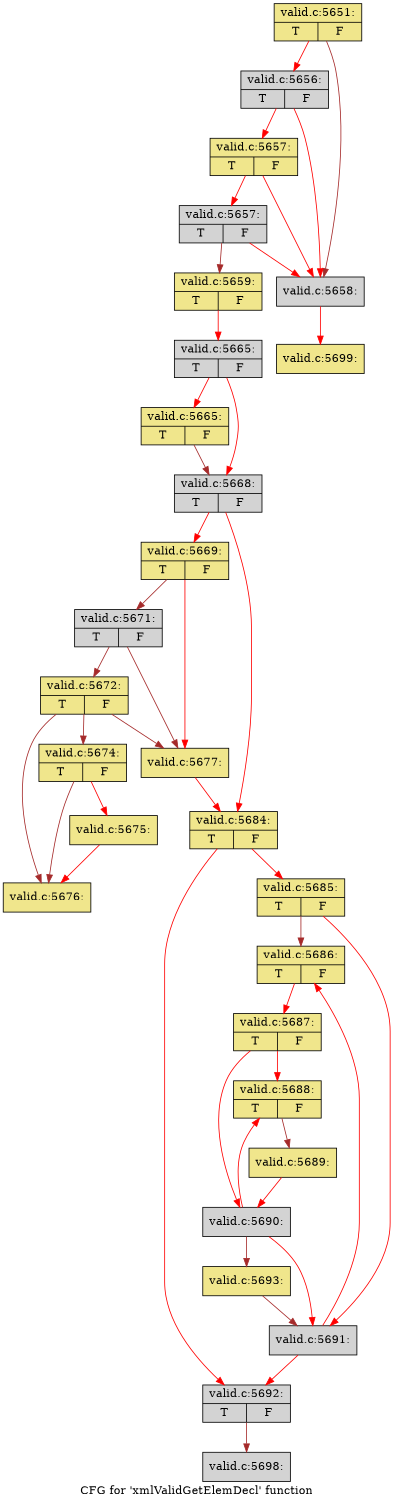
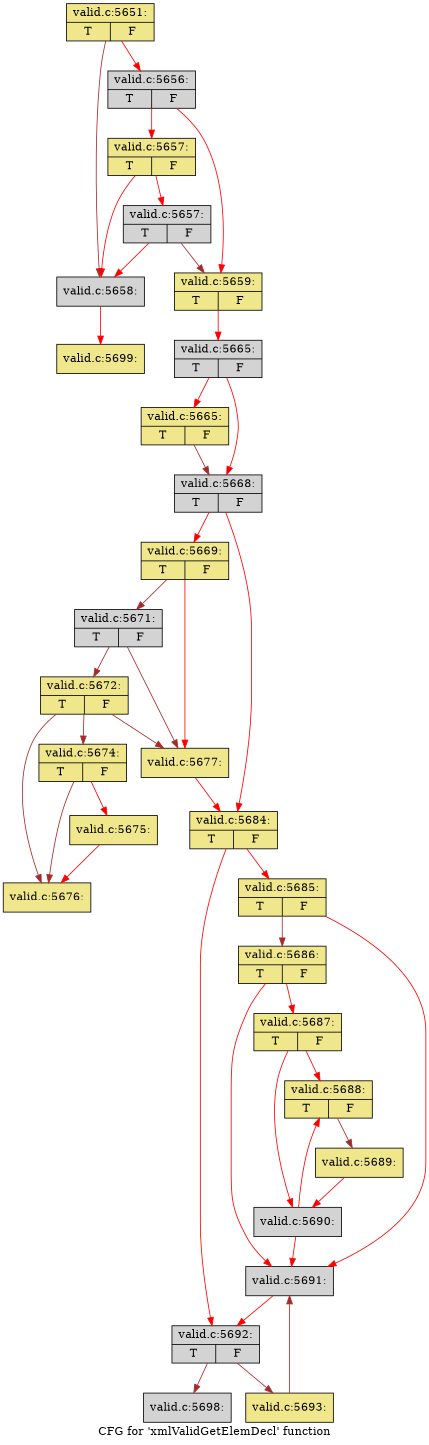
edge "valid.c:5656:" -> "valid.c:5658:": now "valid.c:5656:" -> "valid.c:5659:"
edge "valid.c:5691:" -> "valid.c:5686:": reversed
edge "valid.c:5690:" -> "valid.c:5693:": now "valid.c:5692:" -> "valid.c:5693:"
